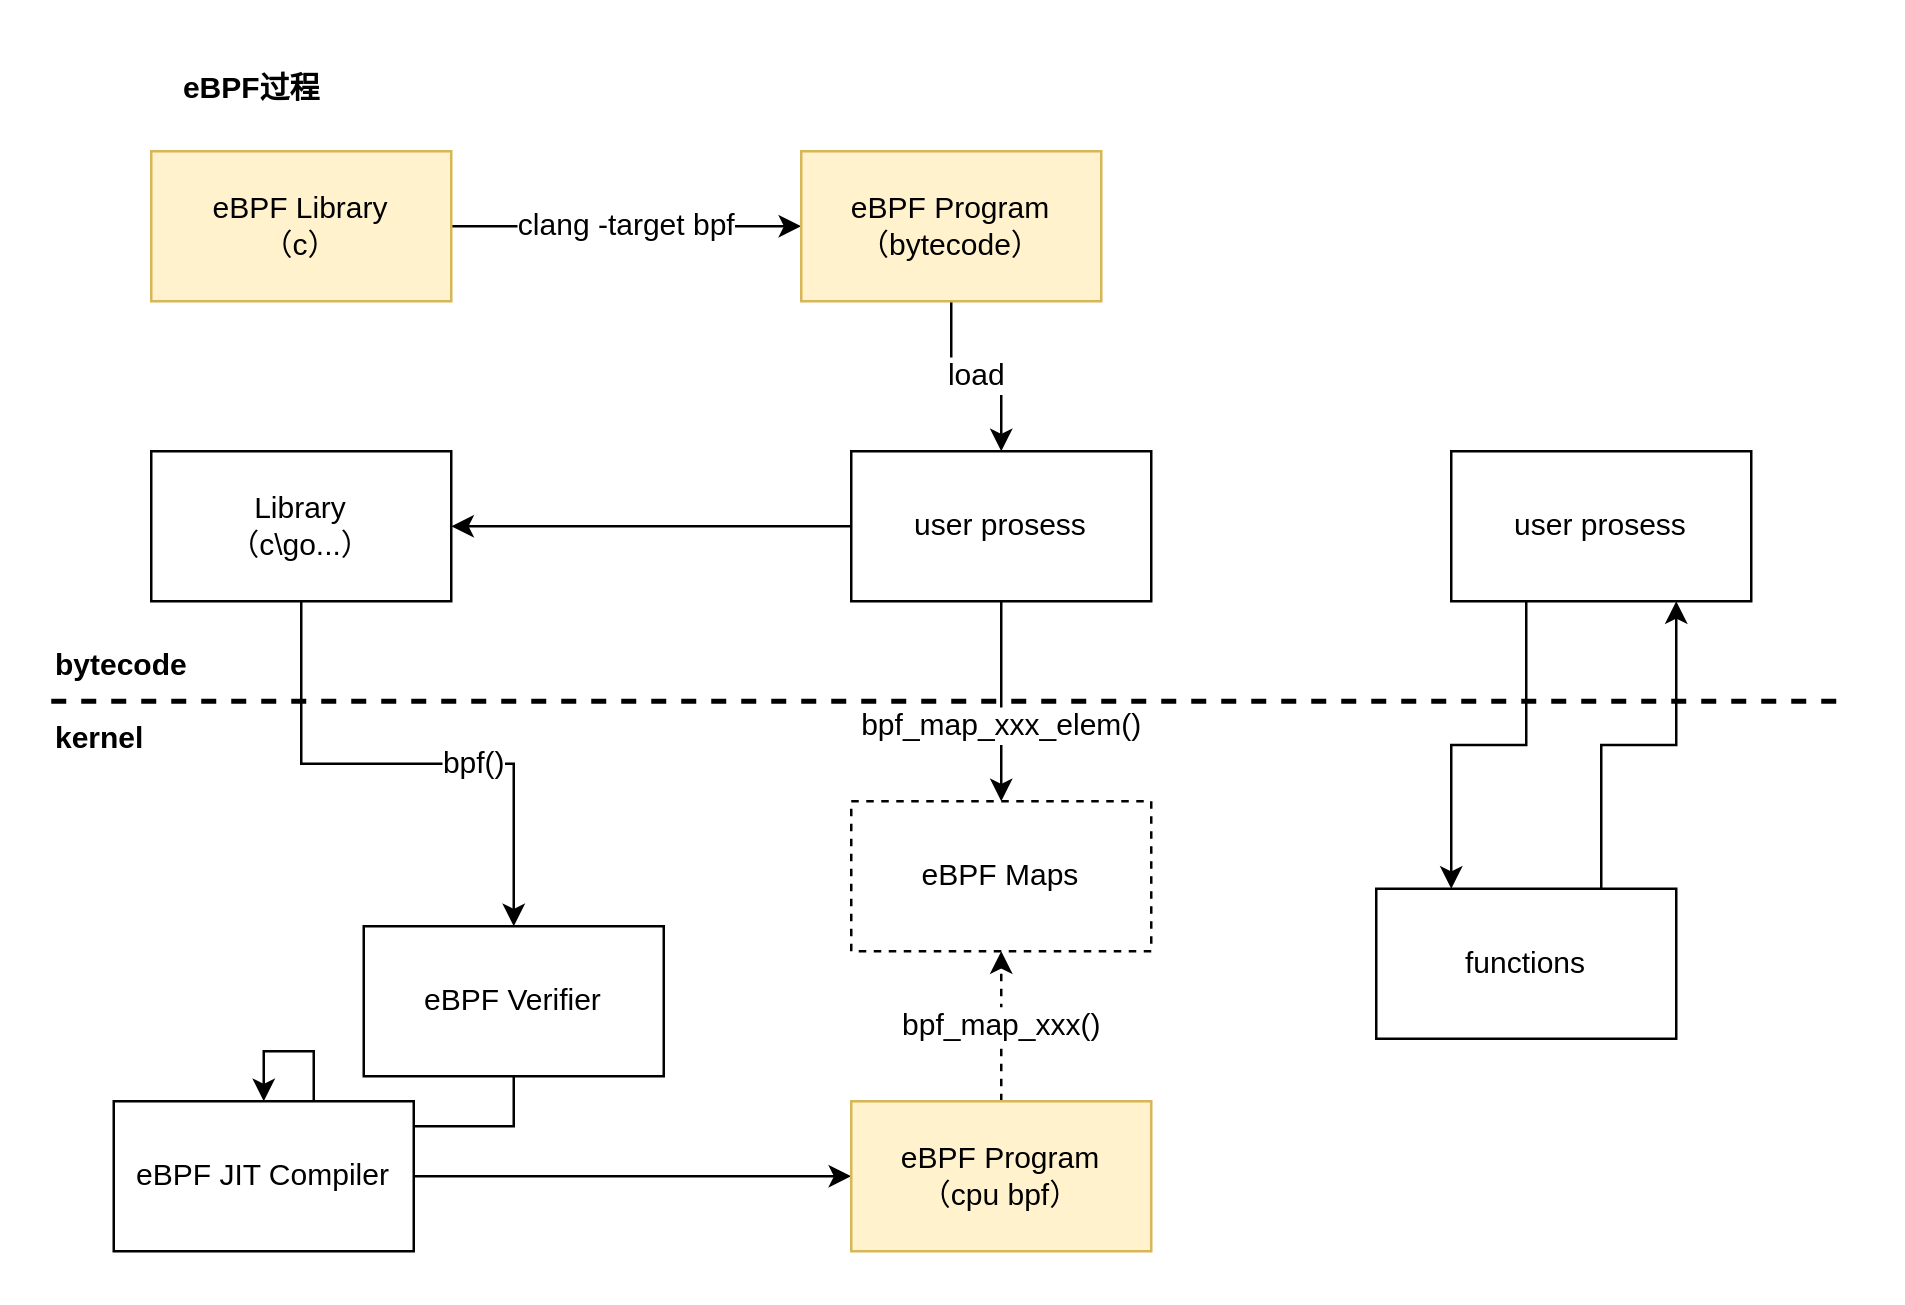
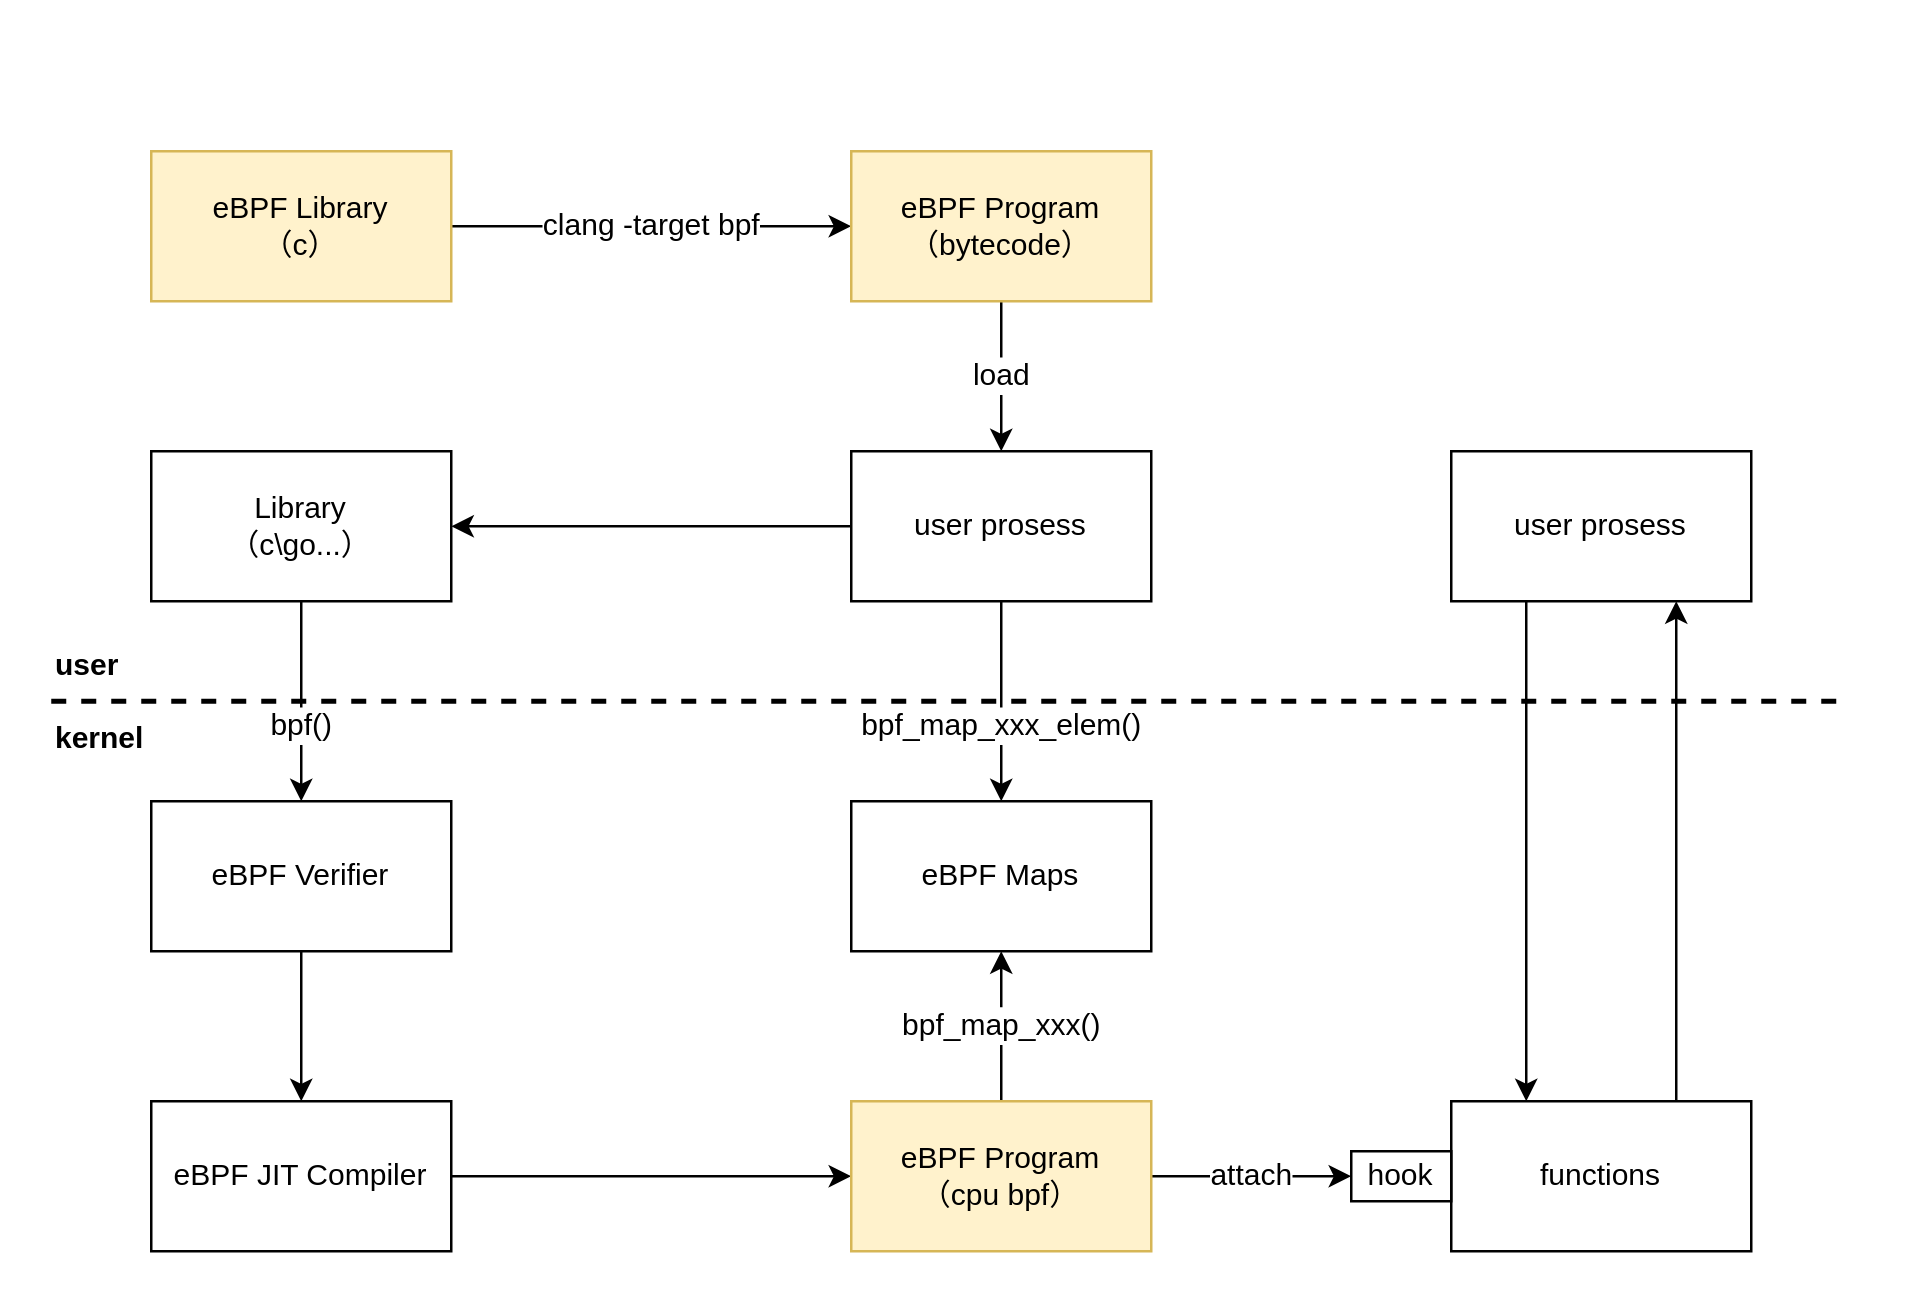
node "eBPF过程": removed
node "eBPF Program （bytecode）": moved (951, 226) -> (1001, 226)
node "bytecodekernel": label "bytecodekernel" -> "userkernel"
node "eBPF Maps": style dashed -> solid
node "functions": moved (1526, 964) -> (1601, 1176)
node "eBPF Verifier": moved (514, 1001) -> (301, 876)
edge "eBPF Program （cpu bpf）" -> "eBPF Maps": style dashed -> solid
node "eBPF JIT Compiler": moved (264, 1176) -> (301, 1176)
edge "eBPF Program （cpu bpf）" -> "hook": added, label "attach"
node "hook": added
